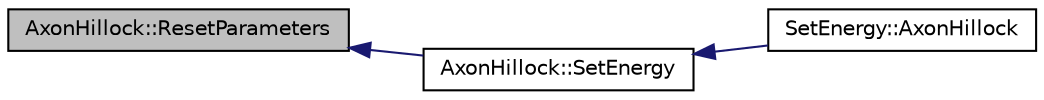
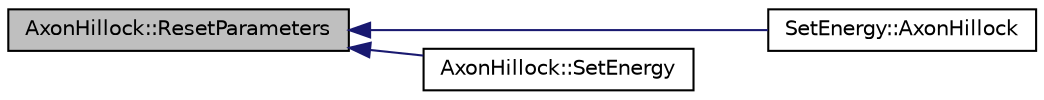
edge "SetEnergy::AxonHillock" -> "AxonHillock::SetEnergy": now "SetEnergy::AxonHillock" -> "AxonHillock::ResetParameters"
